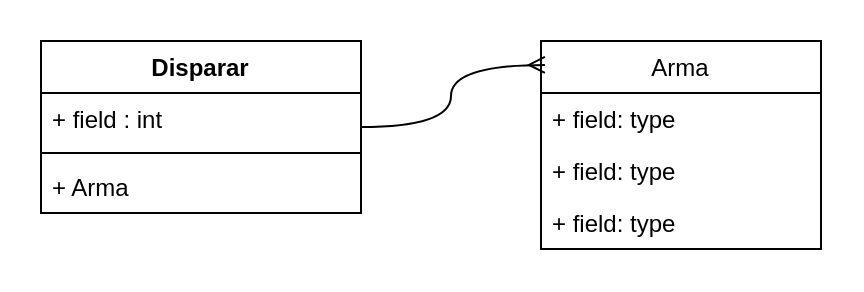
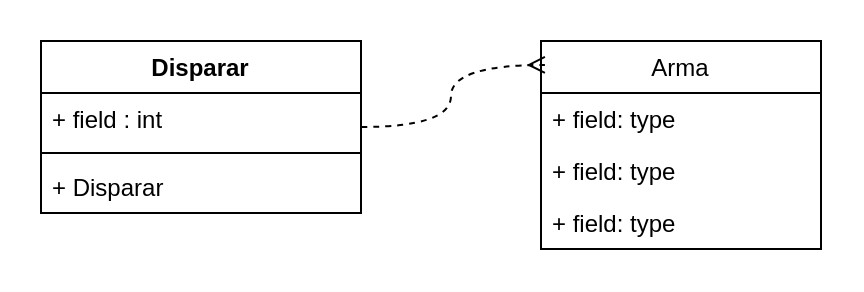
edge "+ field : int" -> "Arma": style solid -> dashed
node "+ Arma": label "+ Arma" -> "+ Disparar"
